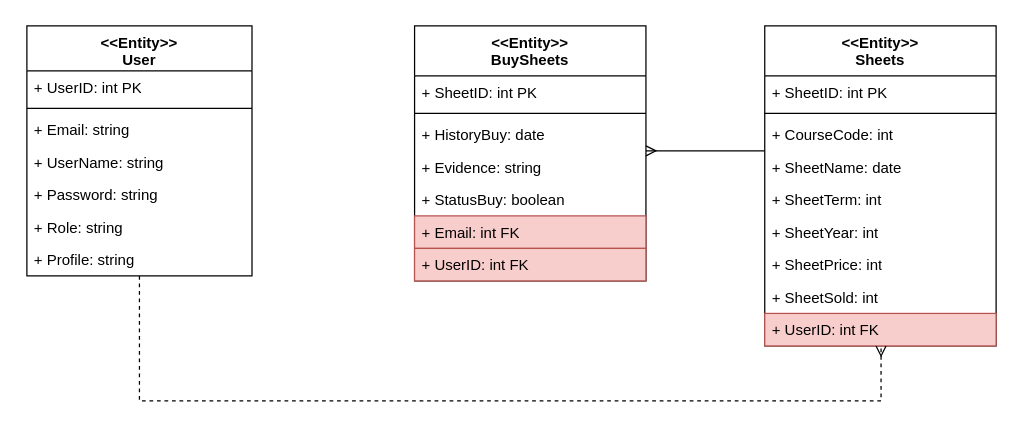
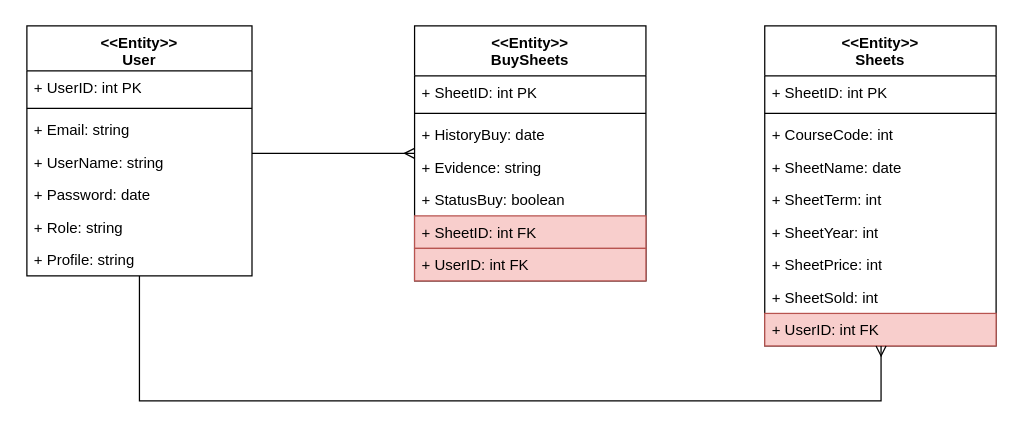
edge "<<Entity>> Sheets" -> "<<Entity>> BuySheets": removed
edge "<<Entity>> User" -> "<<Entity>> BuySheets": added
node "+ Password: string": label "+ Password: string" -> "+ Password: date"
node "+ Email: int FK": label "+ Email: int FK" -> "+ SheetID: int FK"
edge "<<Entity>> User" -> "<<Entity>> Sheets": style dashed -> solid
